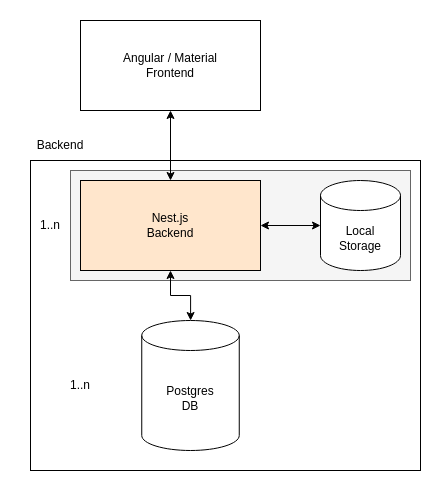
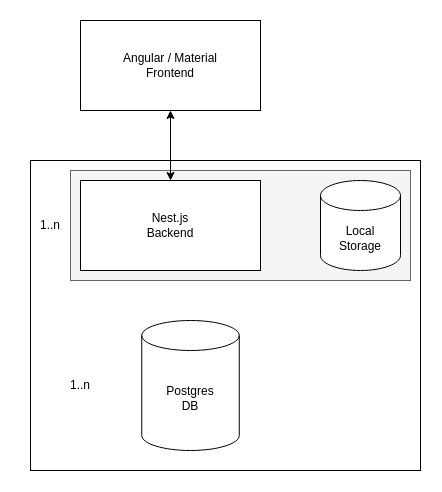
node "Backend": removed
node "Nest.js Backend": fillcolor #ffe6cc -> #ffffff
edge "Nest.js Backend" -- "Local Storage": removed
edge "Nest.js Backend" -- "Postgres DB": removed
